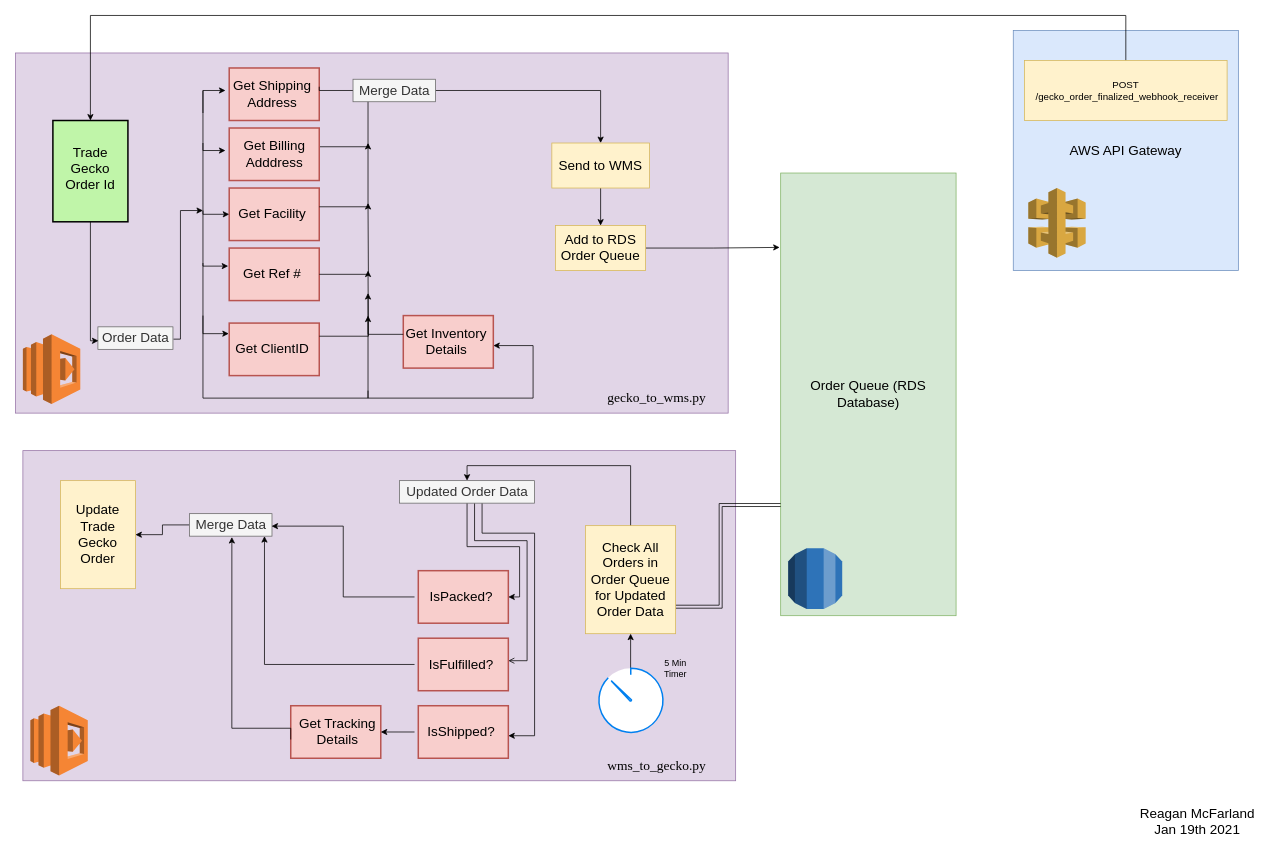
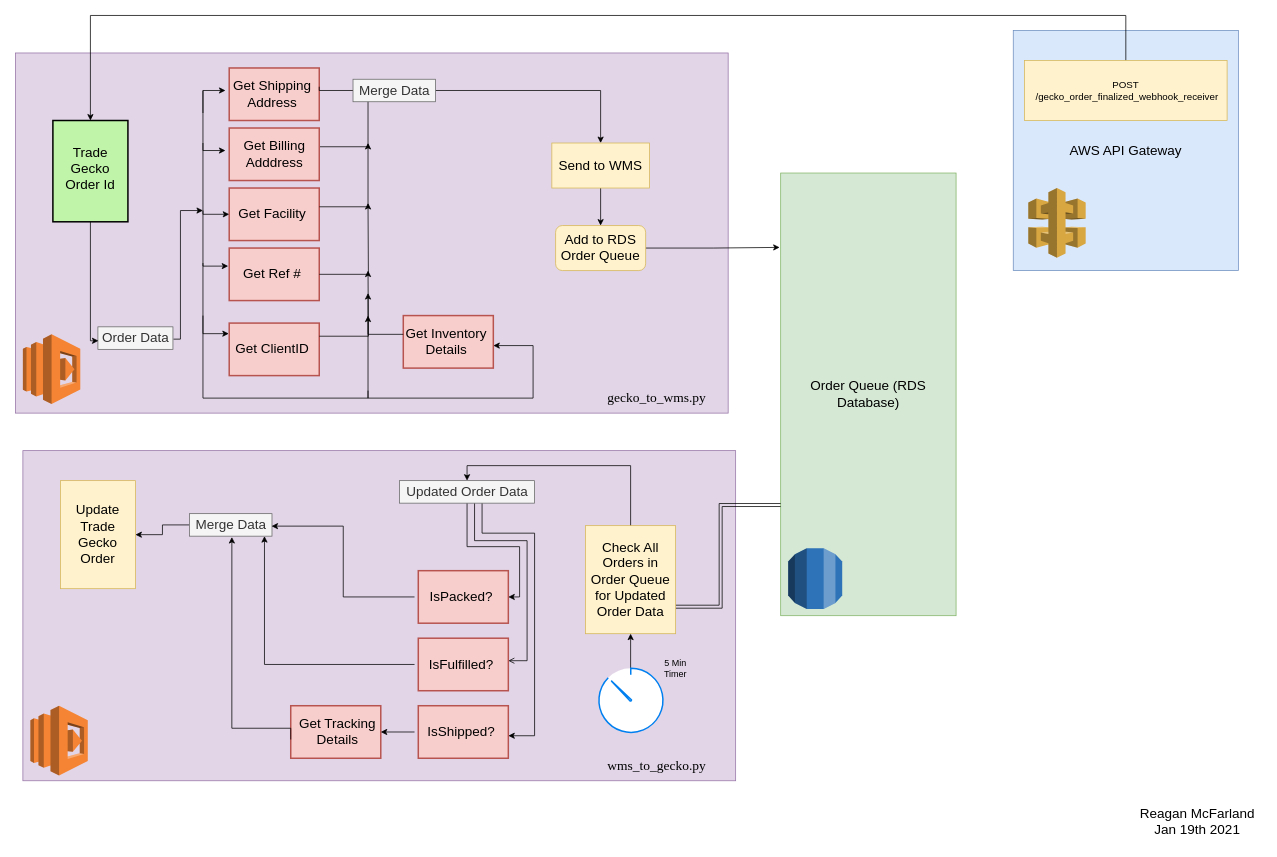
node "Add to RDS Order Queue": shape rectangle -> rounded rectangle
